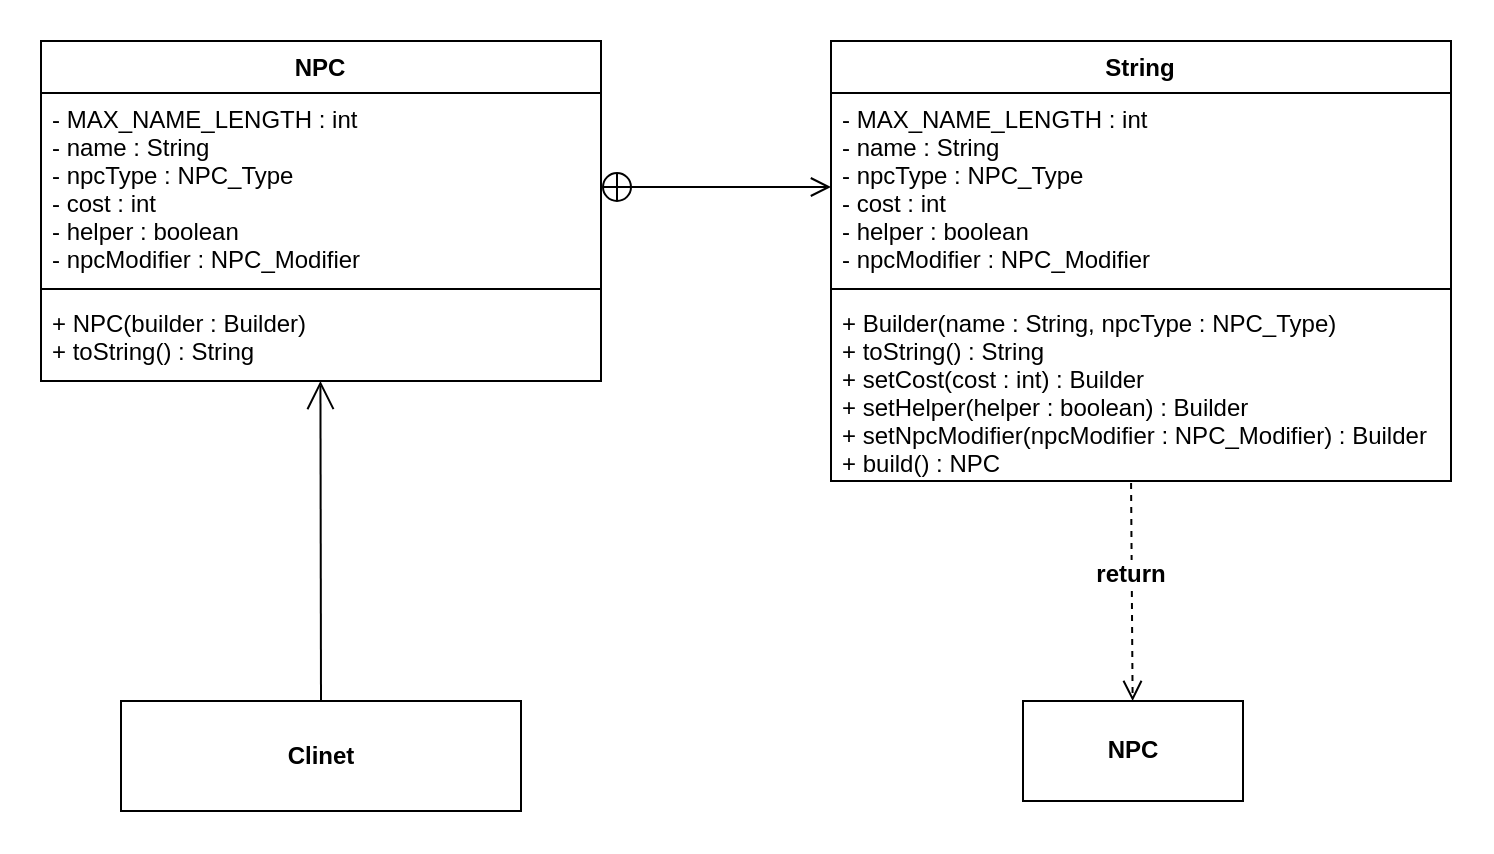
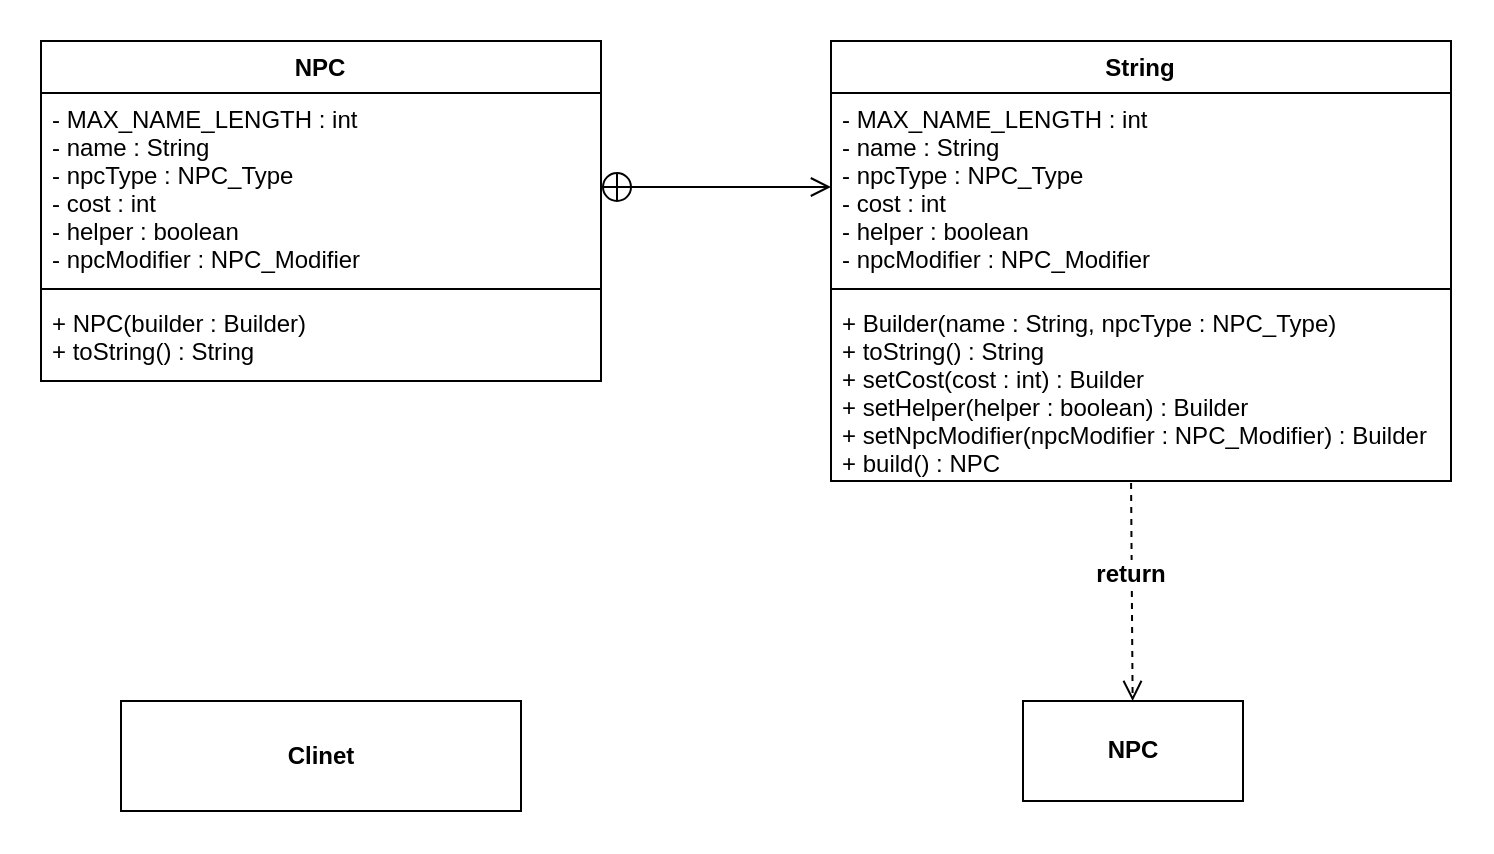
edge "Clinet" -> "+ NPC(builder : Builder) + toString() : String": removed
